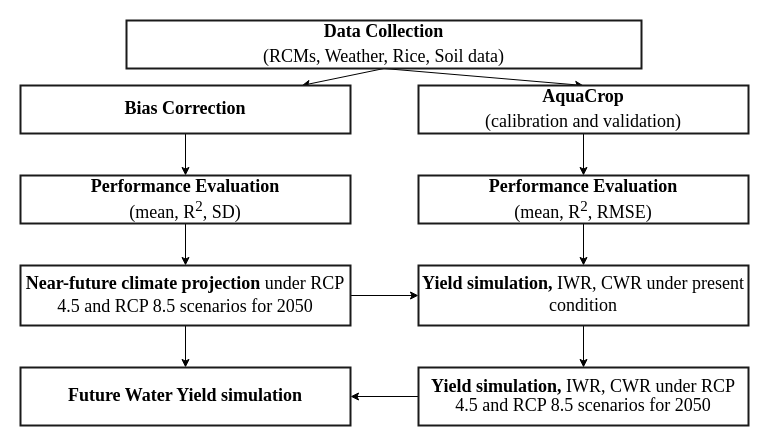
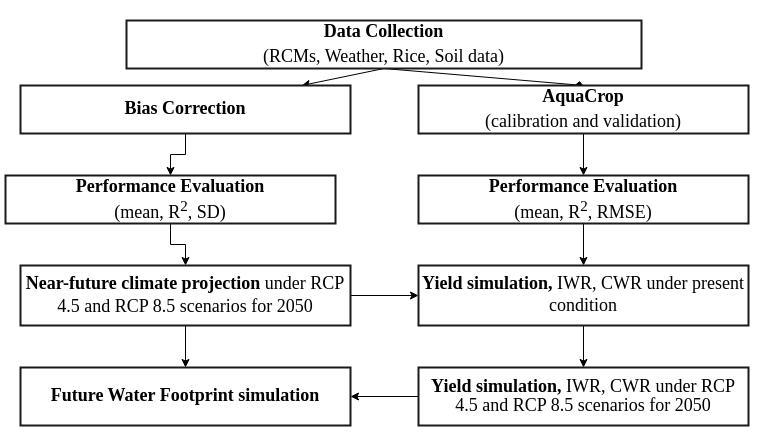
edge "Data Collection (RCMs, Weather, Rice, Soil data)" -> "AquaCrop (calibration and validation)": arrowhead classic -> diamond
node "Performance Evaluation (mean, R2, SD)": moved (186, 200) -> (171, 200)
node "Future Water Yield simulation": label "Future Water Yield simulation" -> "Future Water Footprint simulation"
